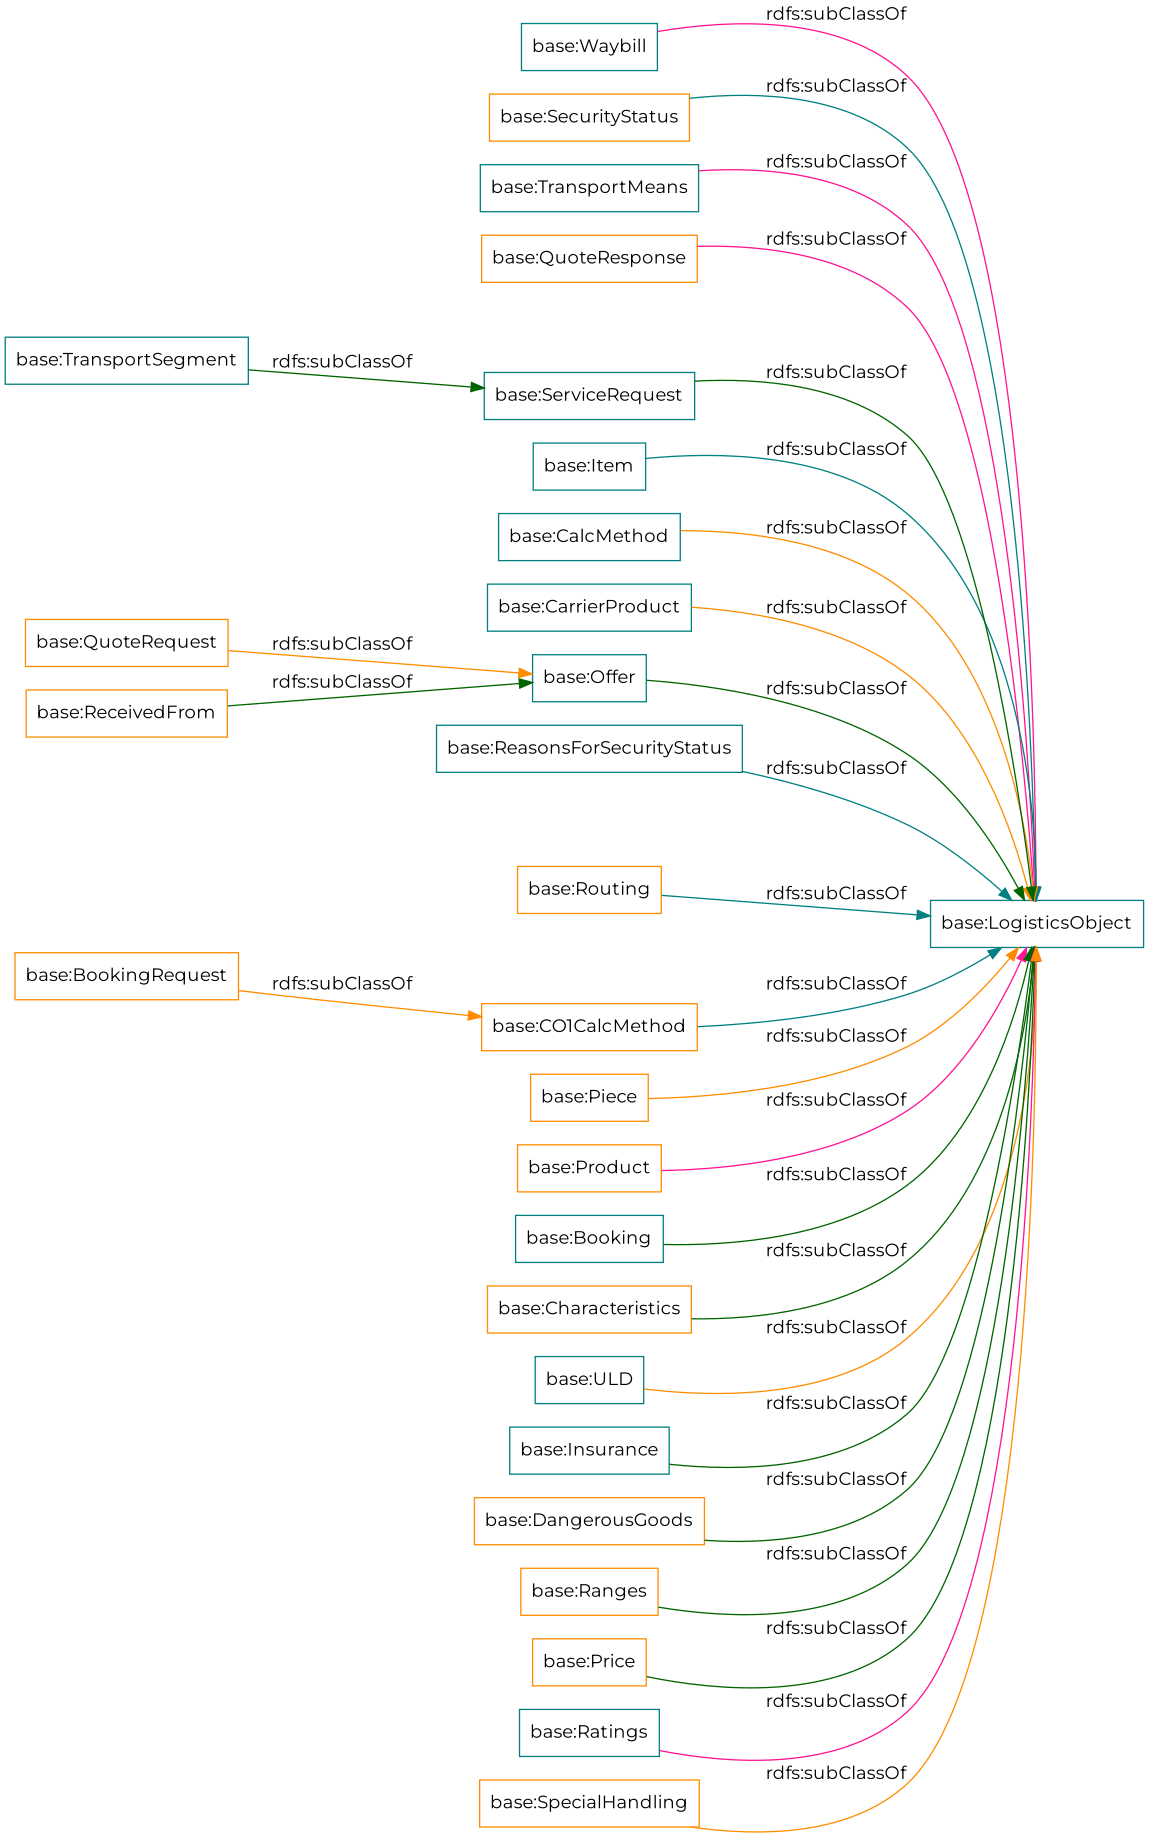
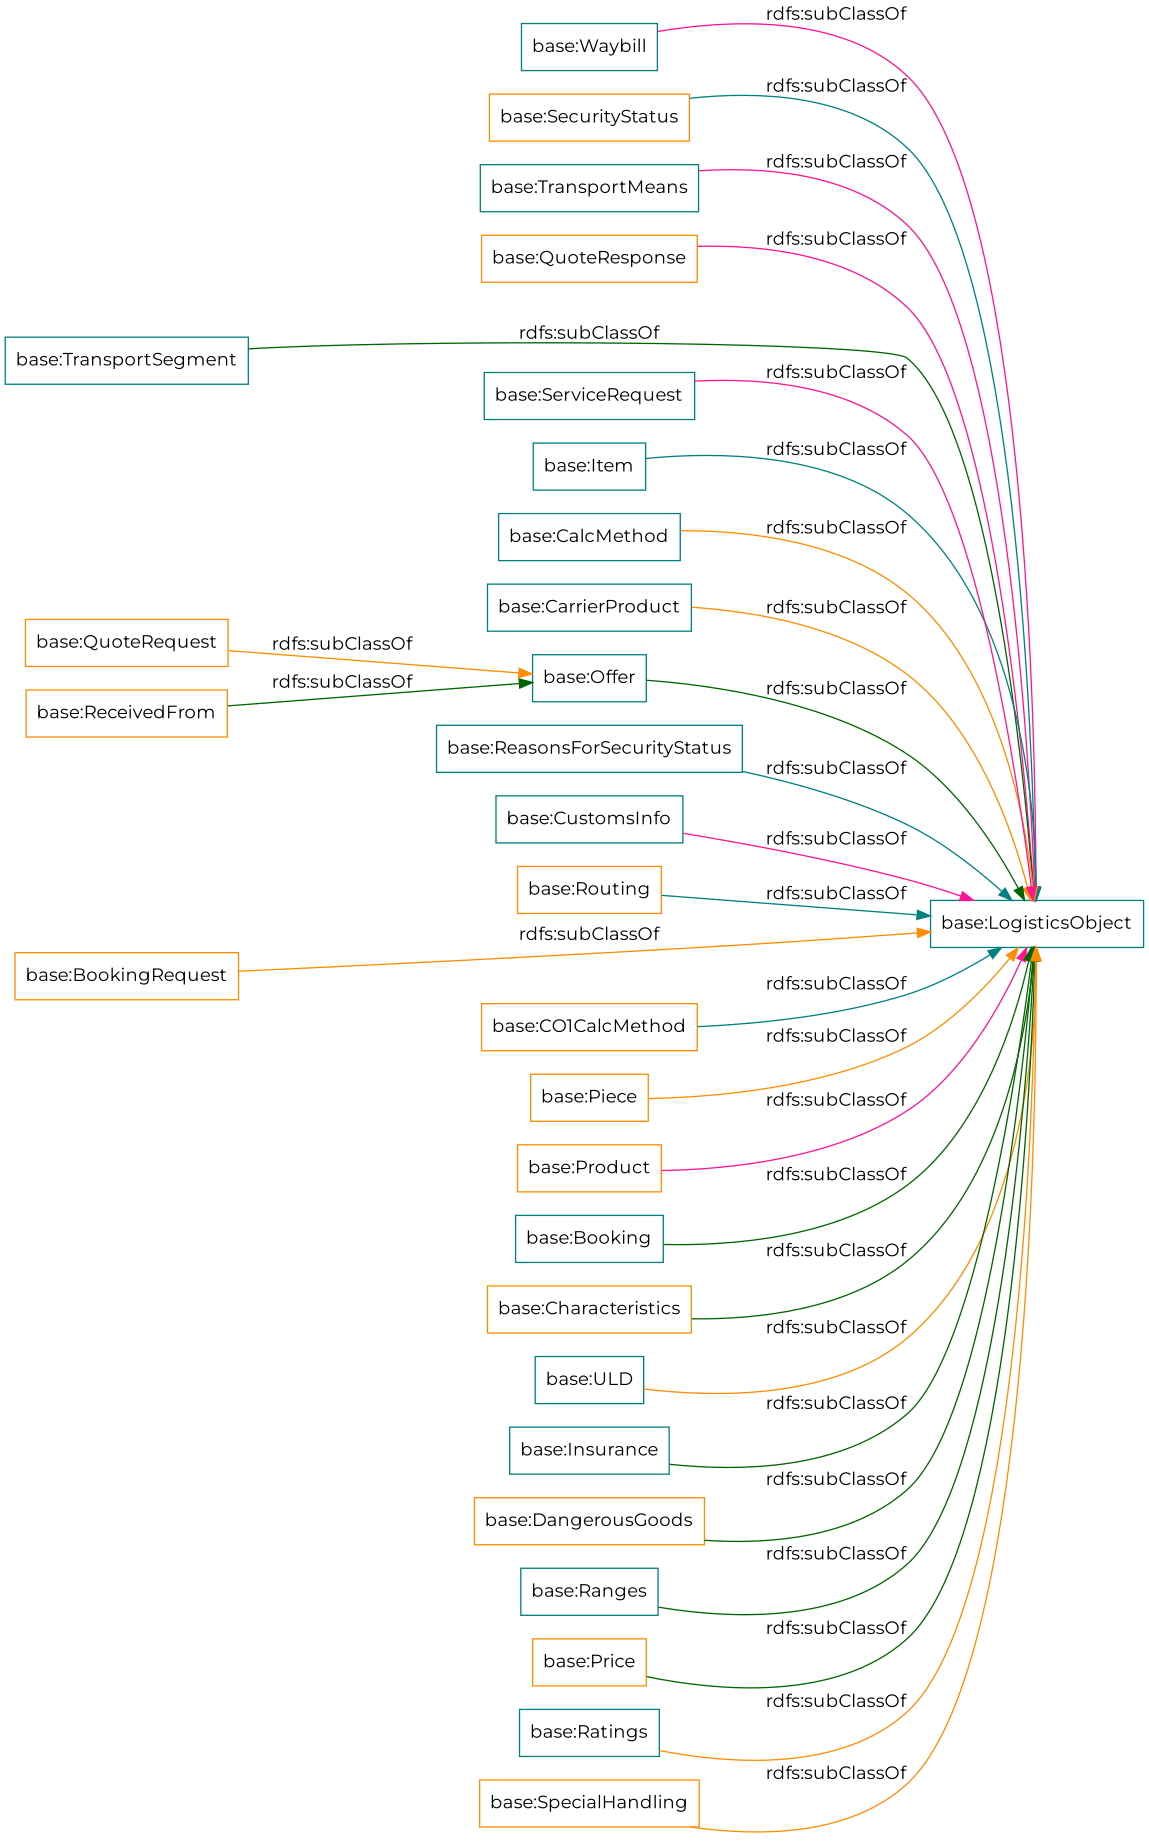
edge "base:TransportSegment" -> "base:ServiceRequest": now "base:TransportSegment" -> "base:LogisticsObject"
edge "base:ServiceRequest" -> "base:LogisticsObject": color darkgreen -> deeppink
node "base:CustomsInfo": added
edge "base:BookingRequest" -> "base:CO1CalcMethod": now "base:BookingRequest" -> "base:LogisticsObject"
edge "base:Ratings" -> "base:LogisticsObject": color deeppink -> darkorange
node "base:Ranges": color darkorange -> teal
